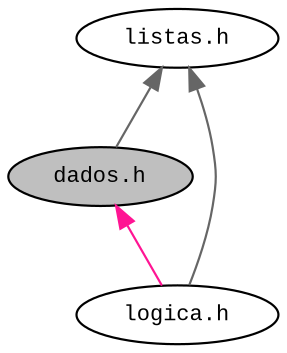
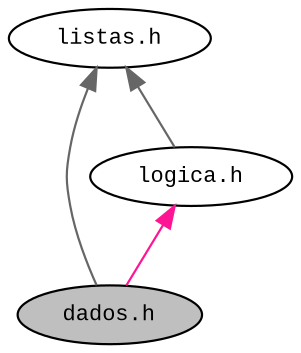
edge "logica.h" -> "dados.h": reversed
